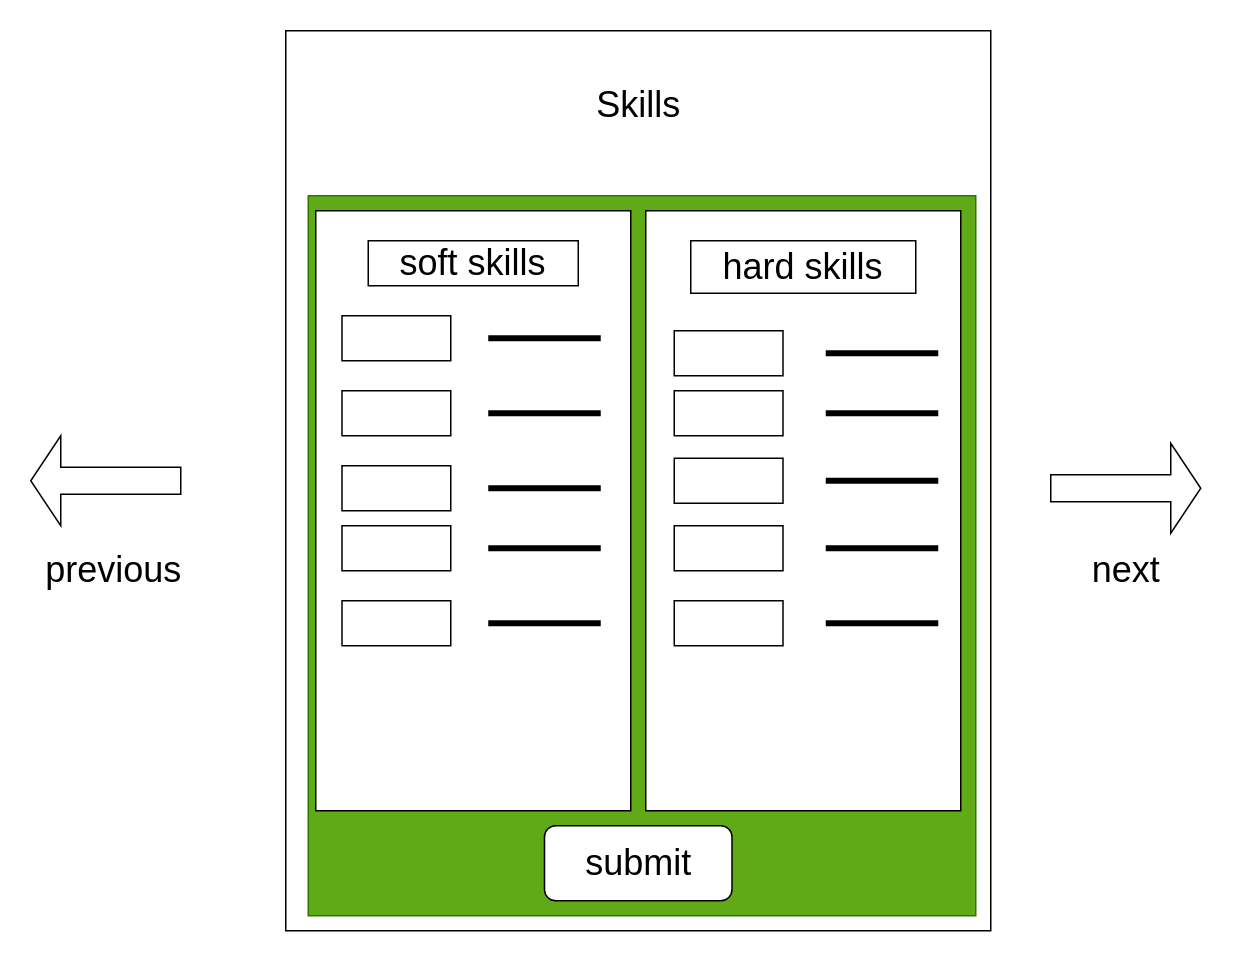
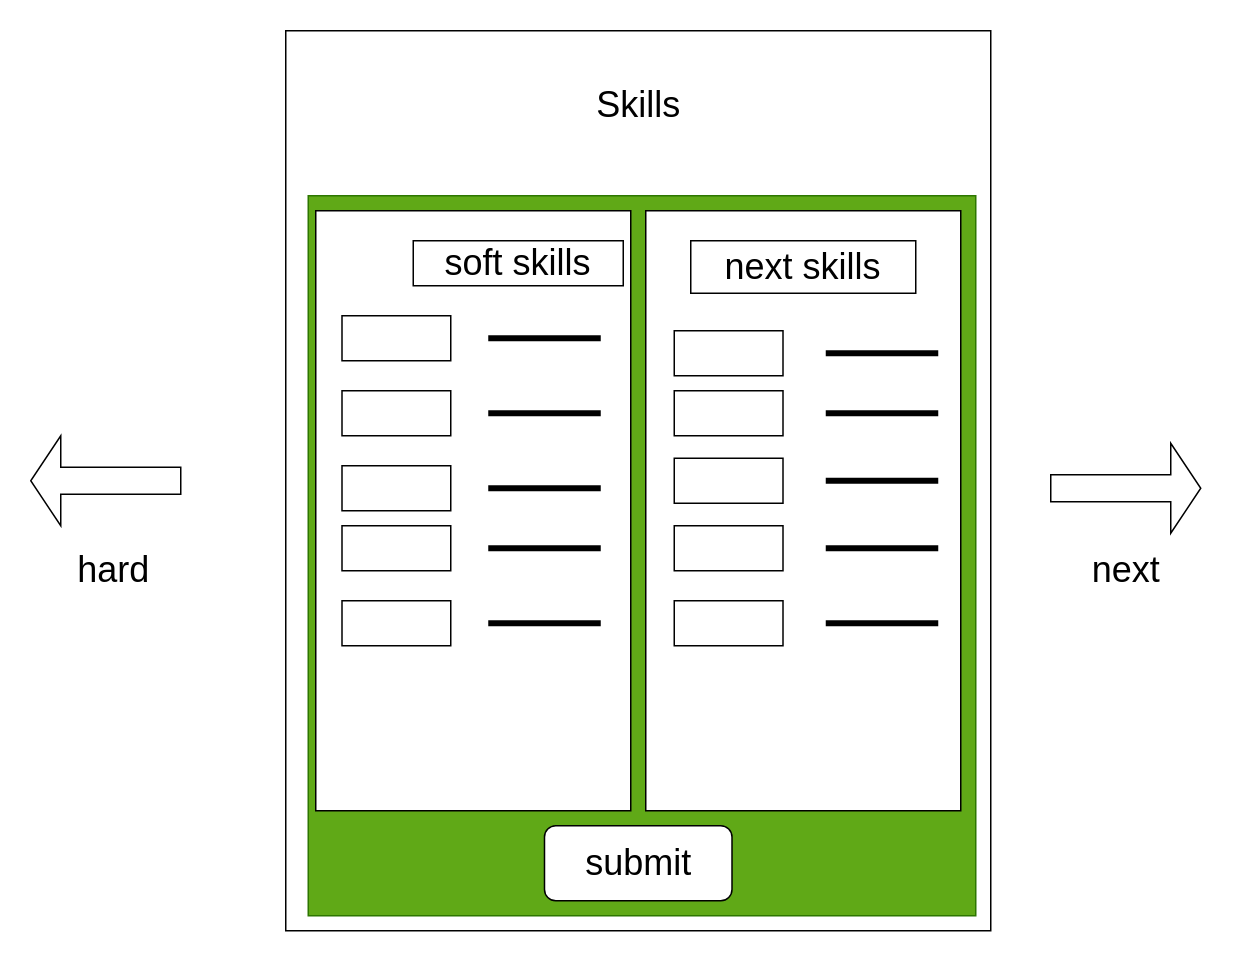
node "soft skills": moved (473, 263) -> (518, 263)
node "hard skills": label "hard skills" -> "next skills"
node "previous": label "previous" -> "hard"
